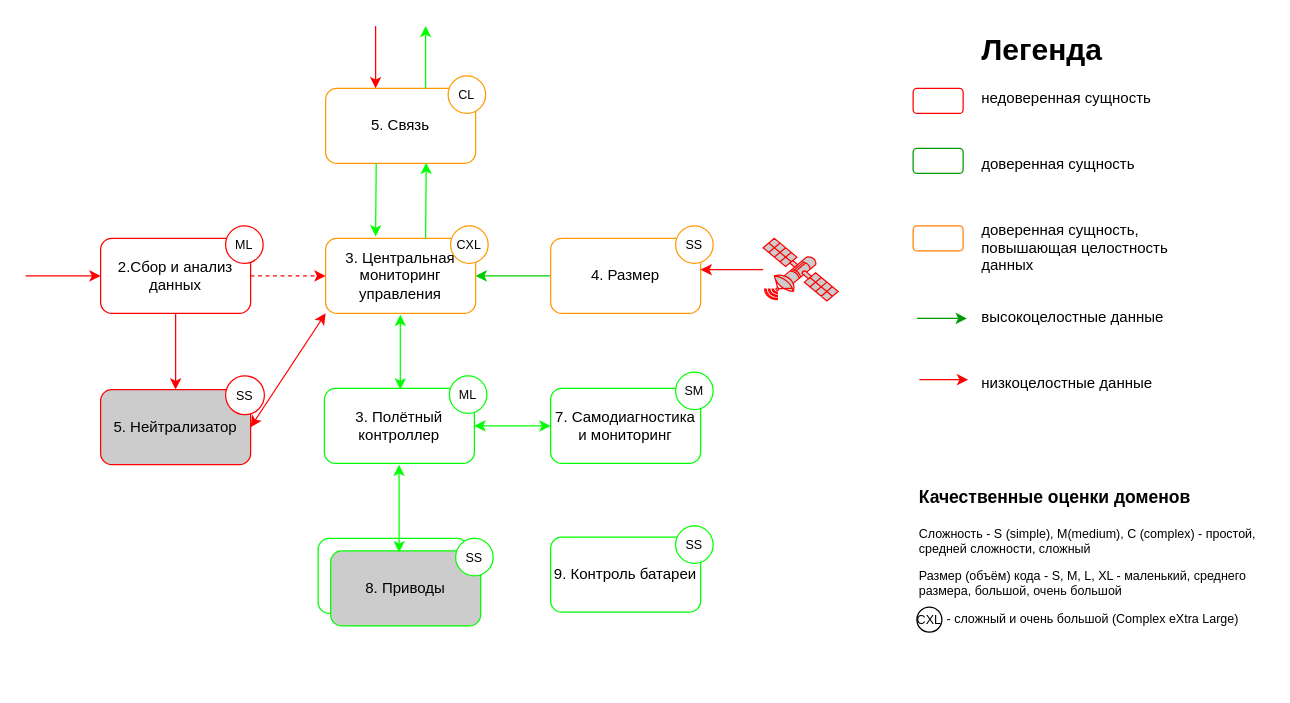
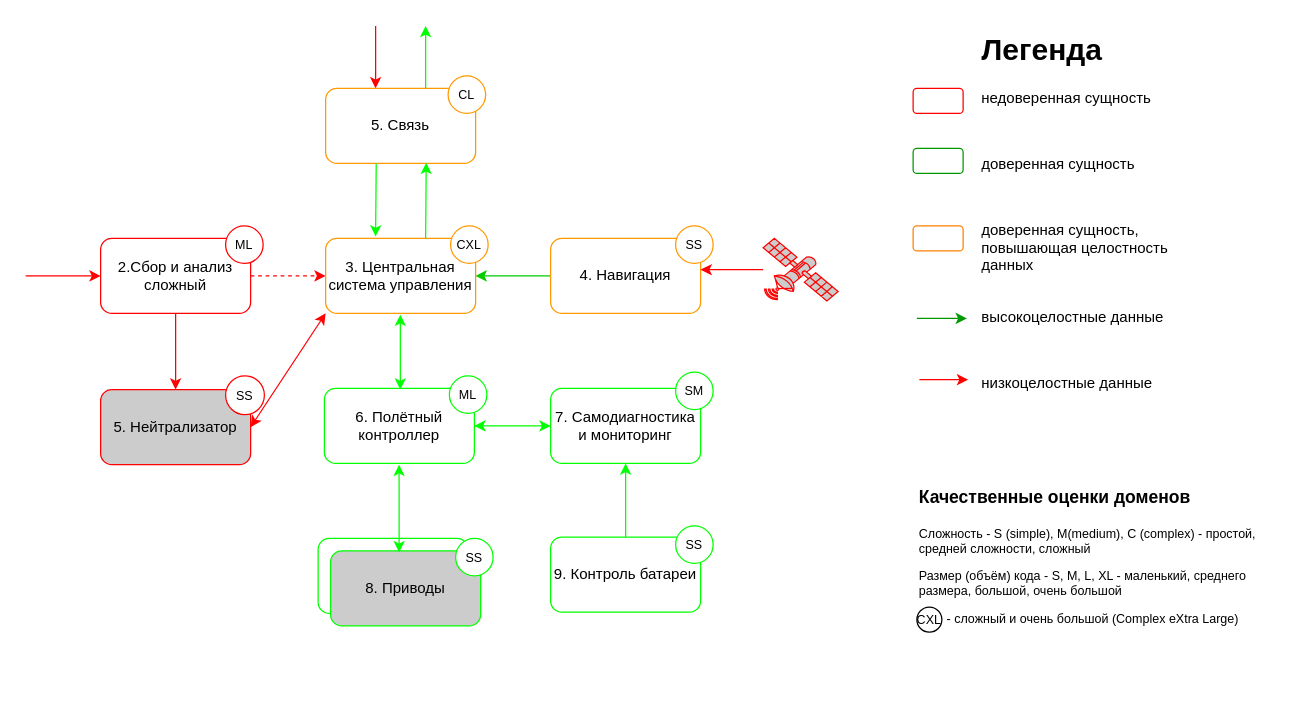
node "2.Сбор и анализ данных": label "2.Сбор и анализ данных" -> "2.Сбор и анализ сложный"
node "3. Центральная мониторинг управления": label "3. Центральная мониторинг управления" -> "3. Центральная система управления"
node "4. Размер": label "4. Размер" -> "4. Навигация"
node "3. Полётный контроллер": label "3. Полётный контроллер" -> "6. Полётный контроллер"
edge "9. Контроль батареи" -> "7. Самодиагностика и мониторинг": added
